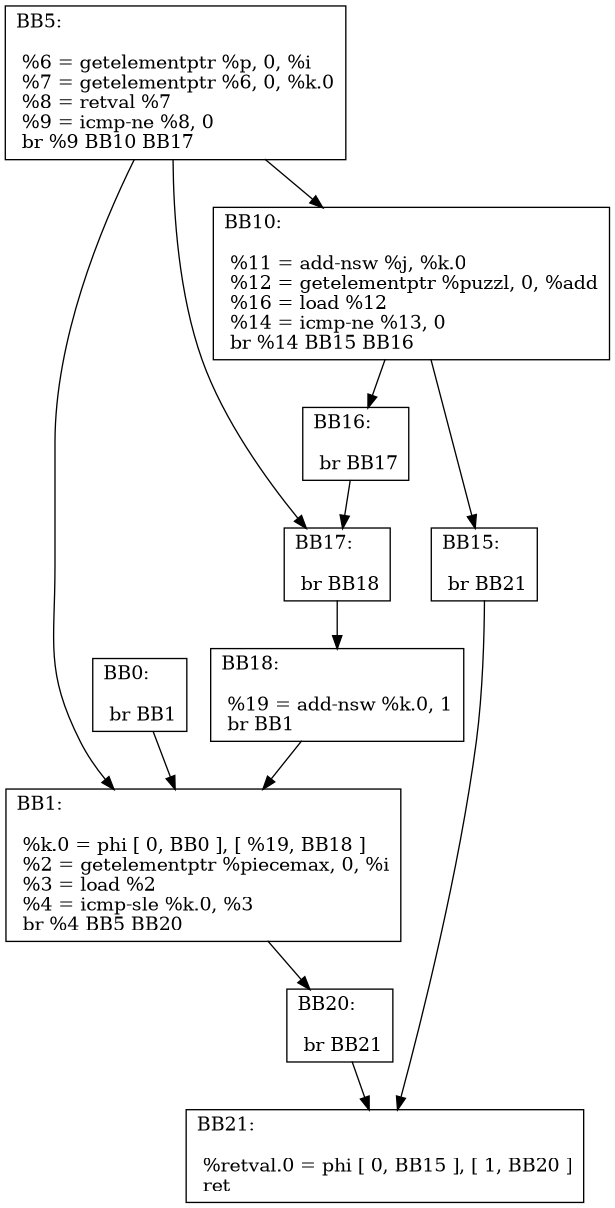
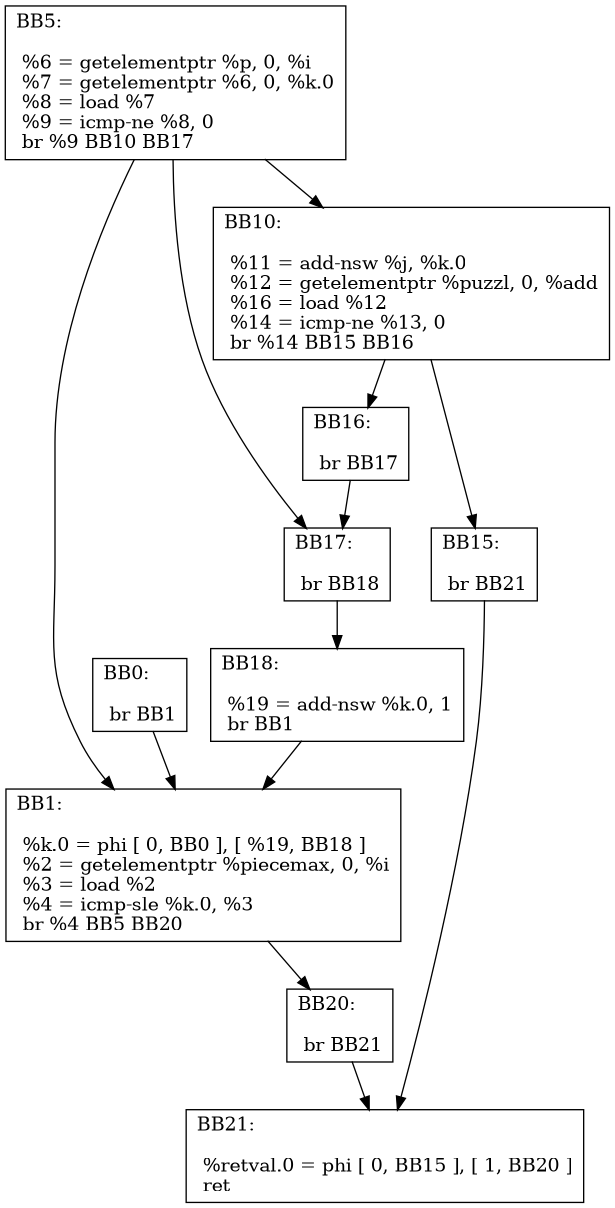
node "BB5:": text "%8 = retval %7" -> "%8 = load %7"
